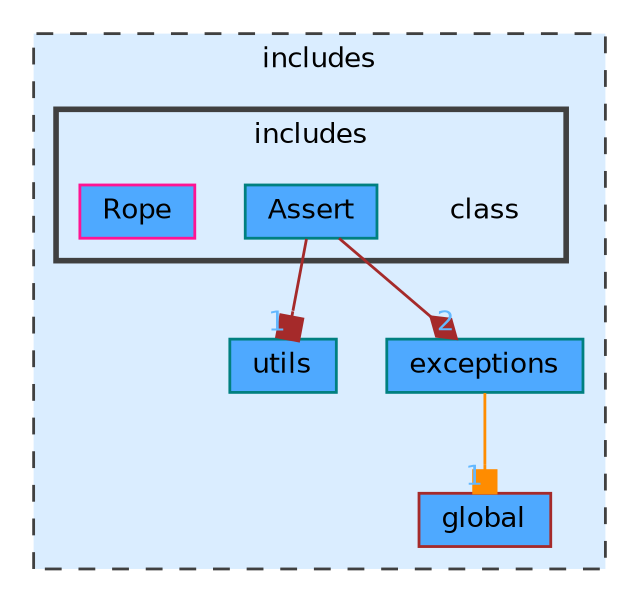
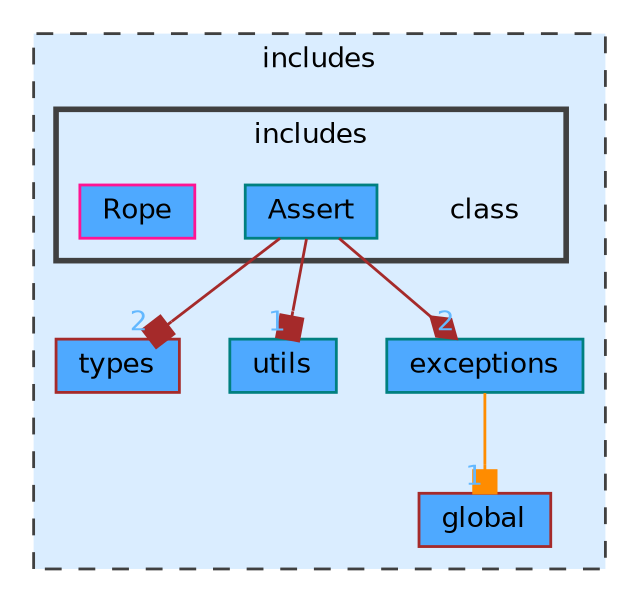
node "types": added
